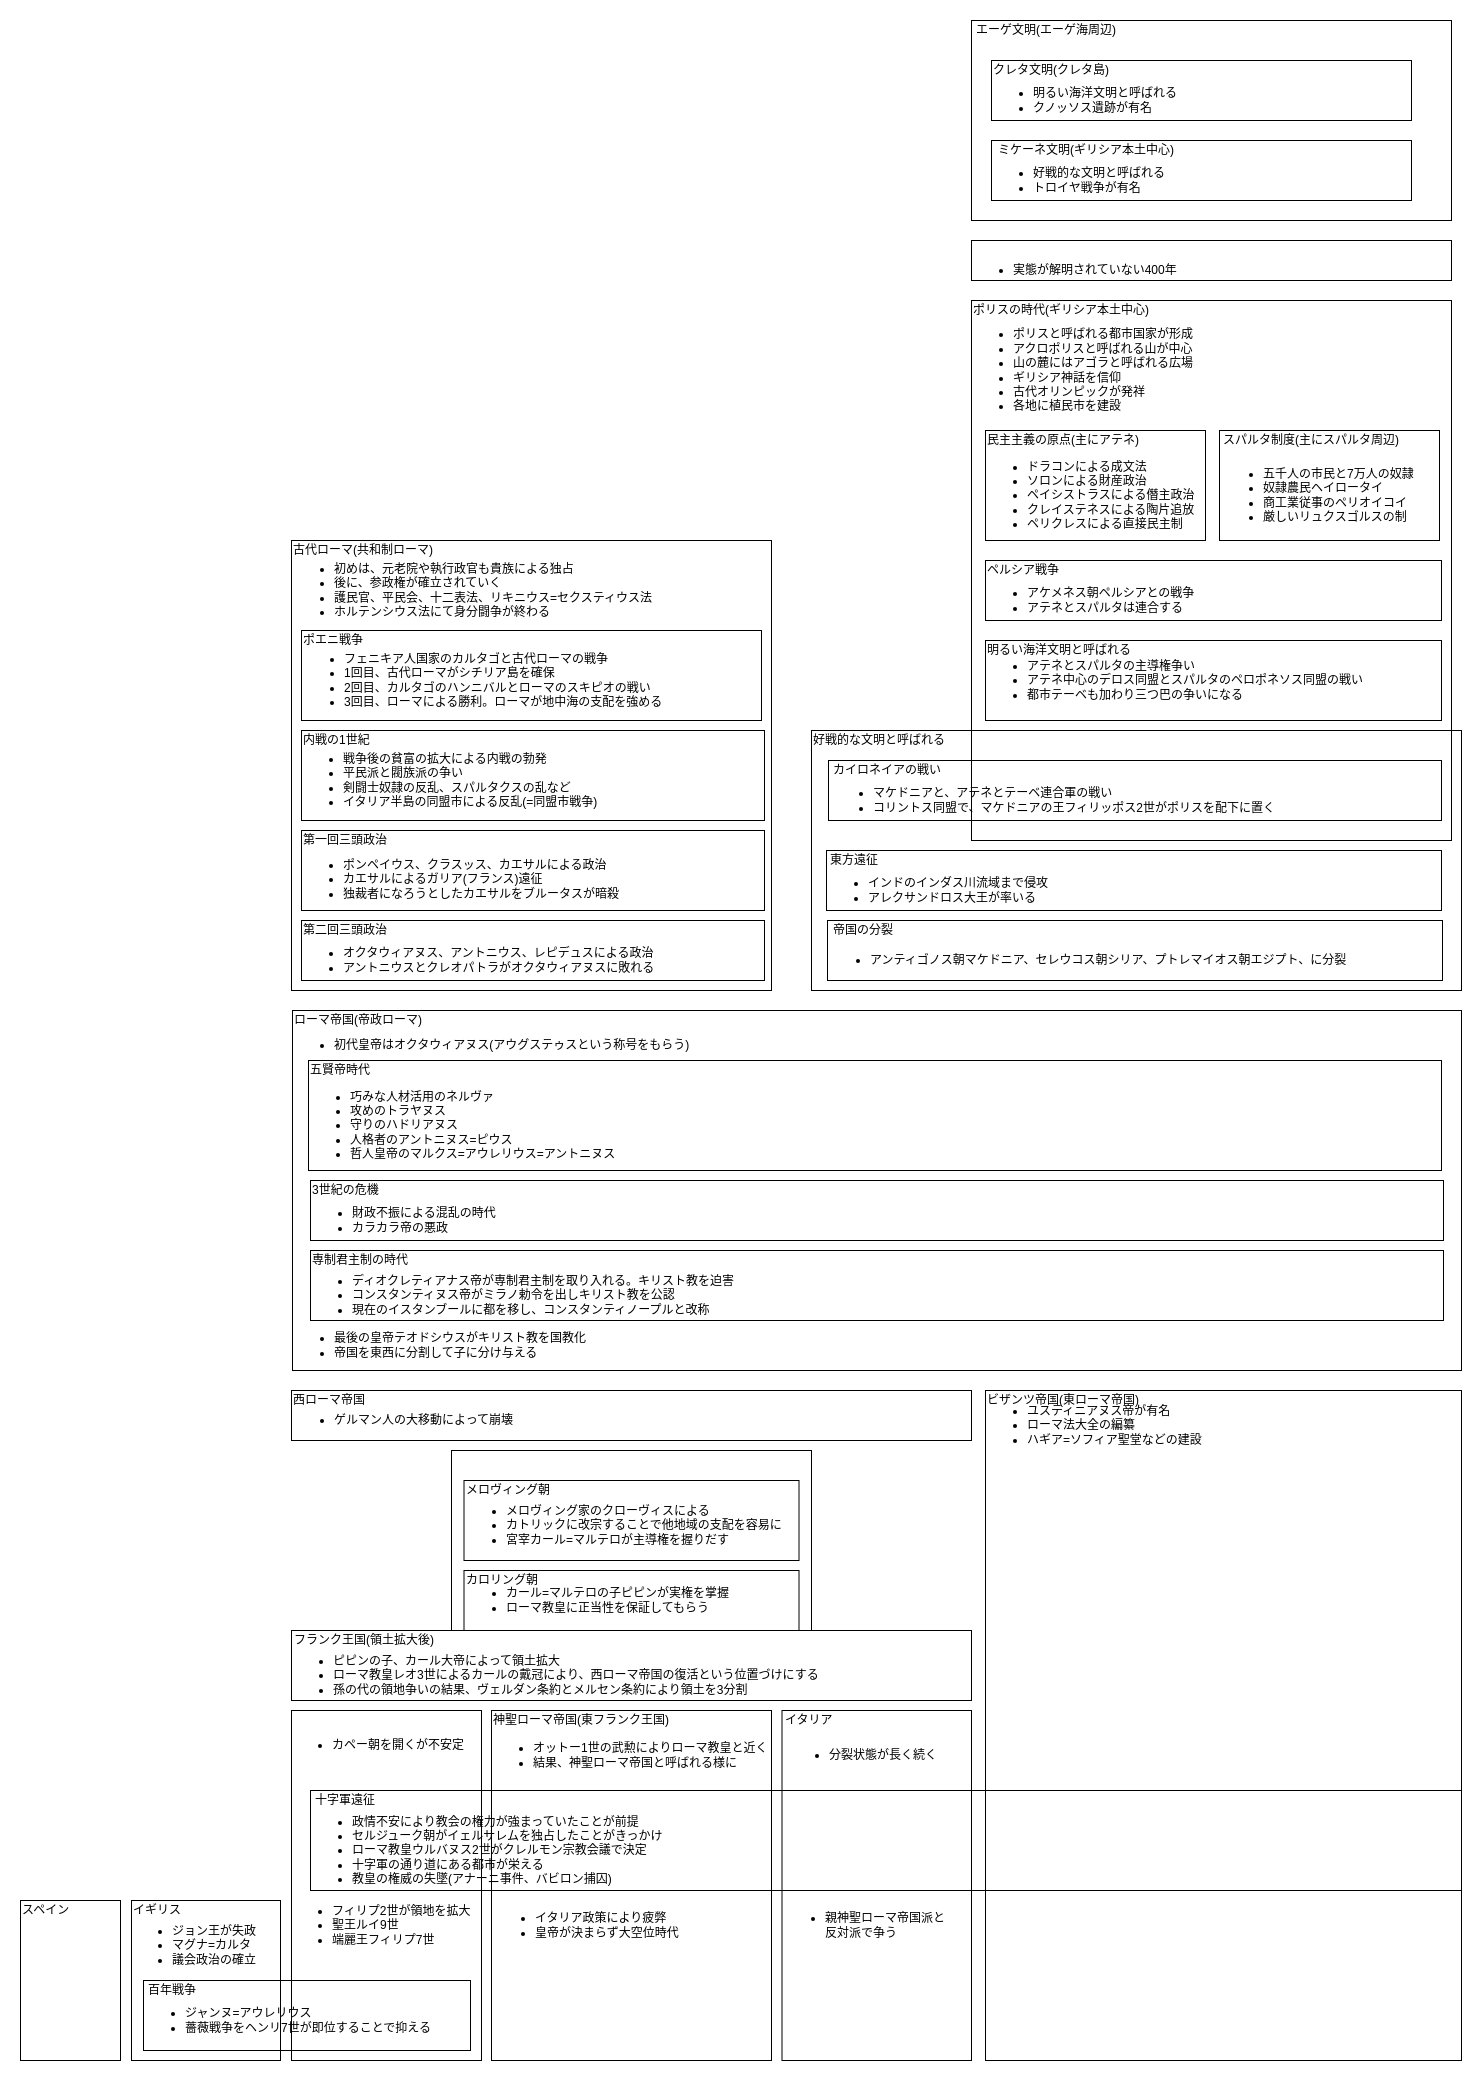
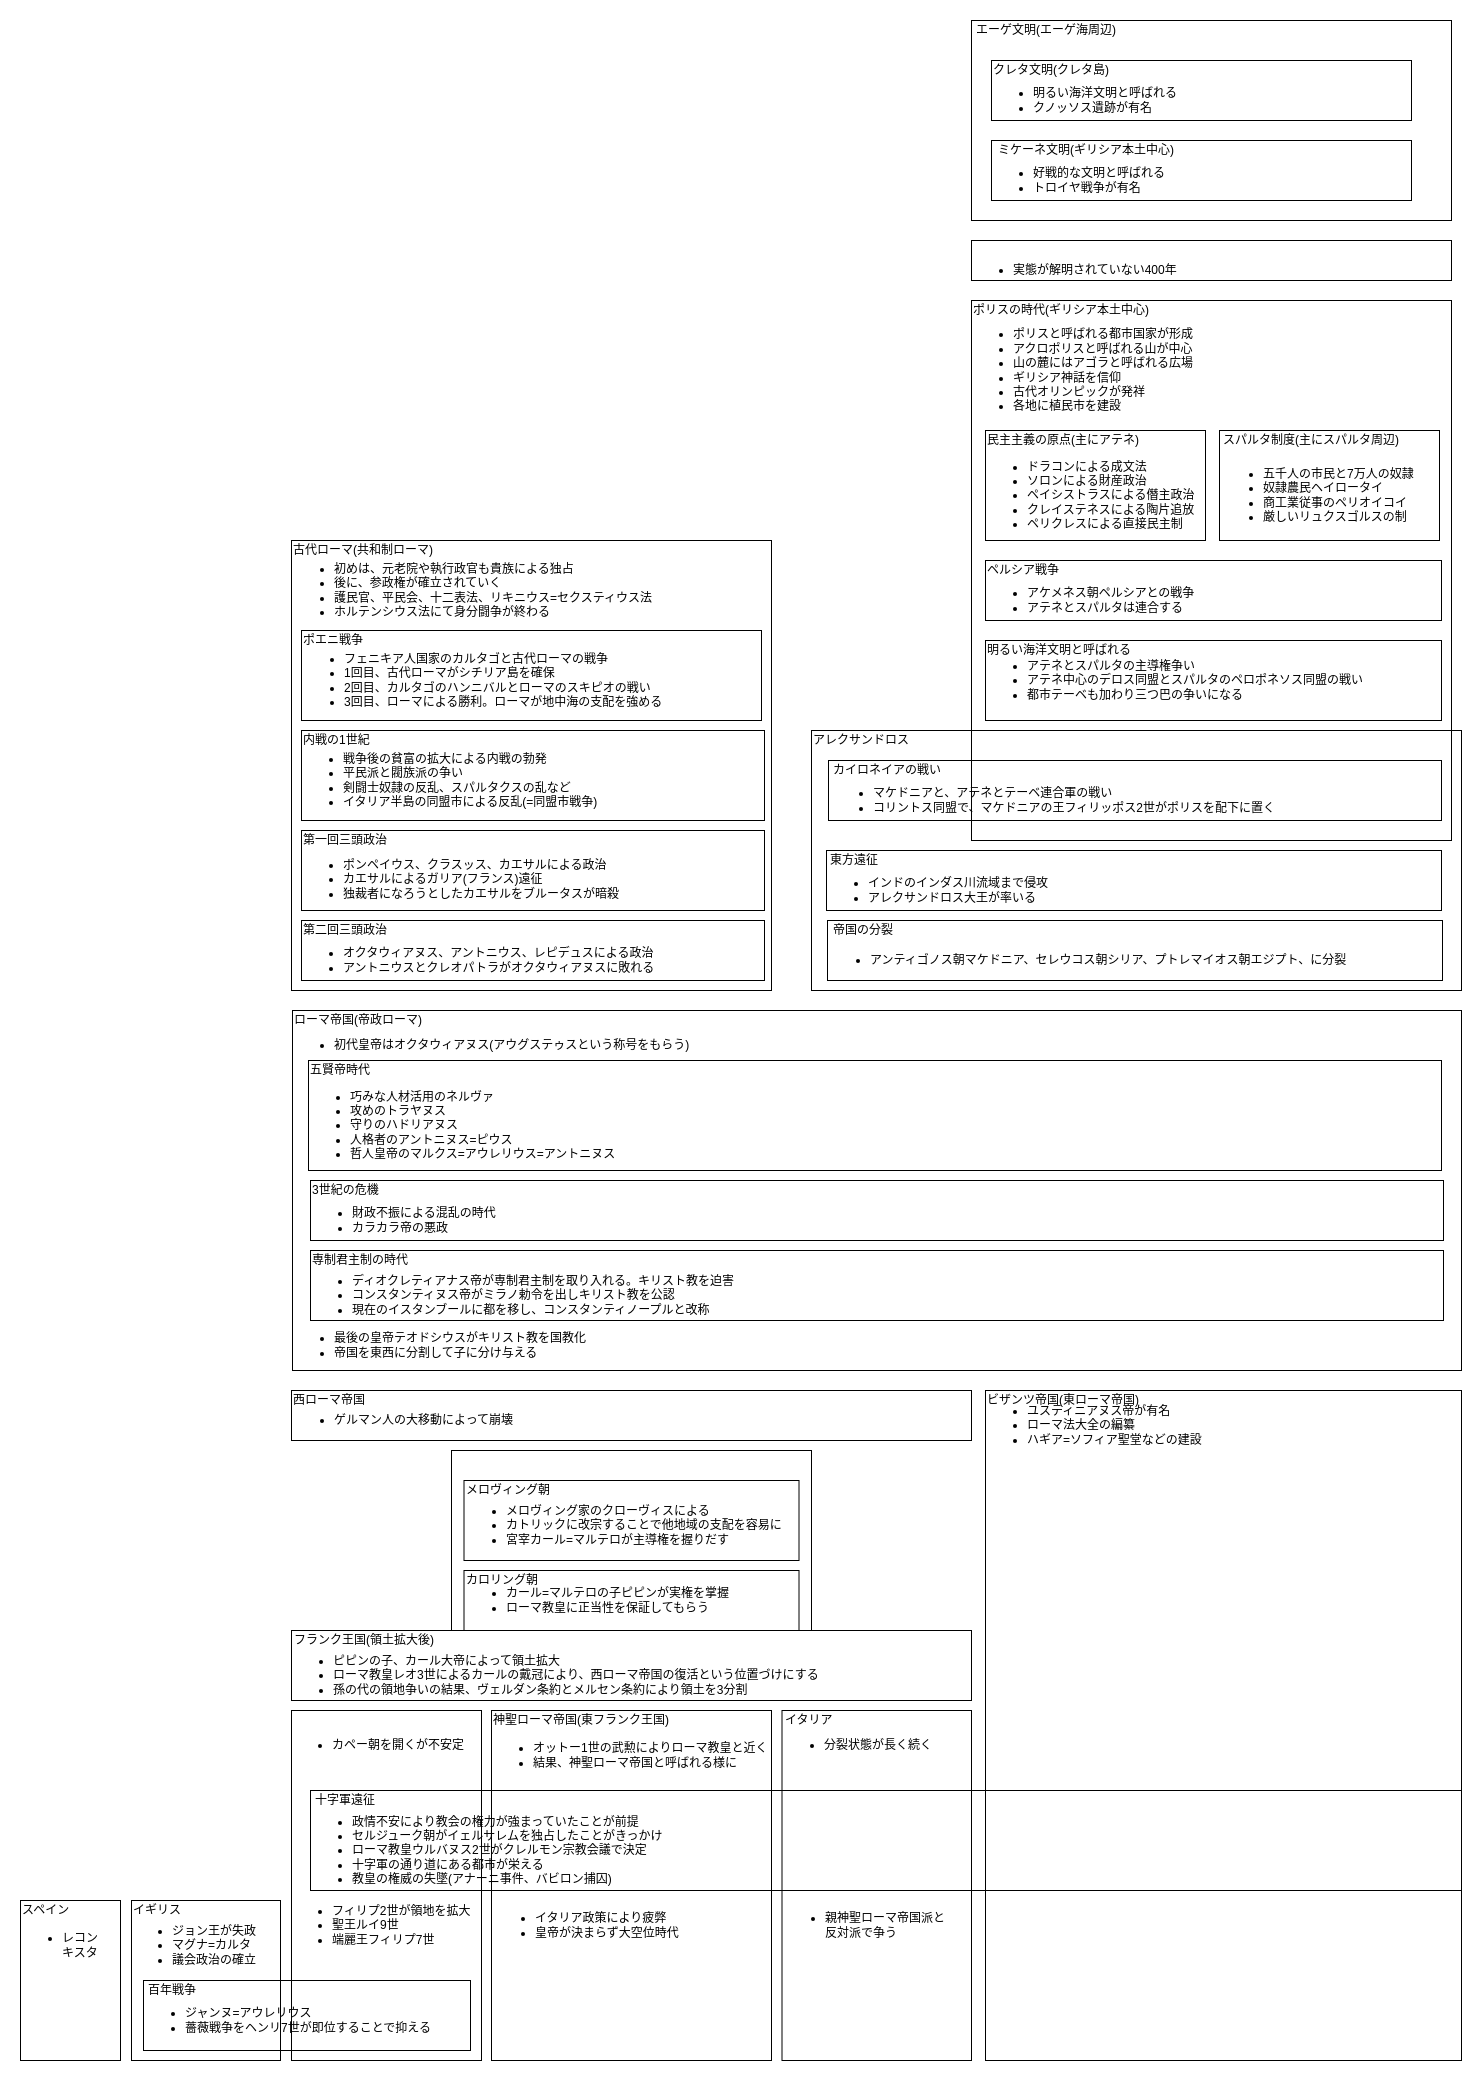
node "好戦的な文明と呼ばれる": label "好戦的な文明と呼ばれる" -> "アレクサンドロス"
node "分裂状態が長く続く": moved (872, 1756) -> (867, 1746)
node "レコンキスタ": added
